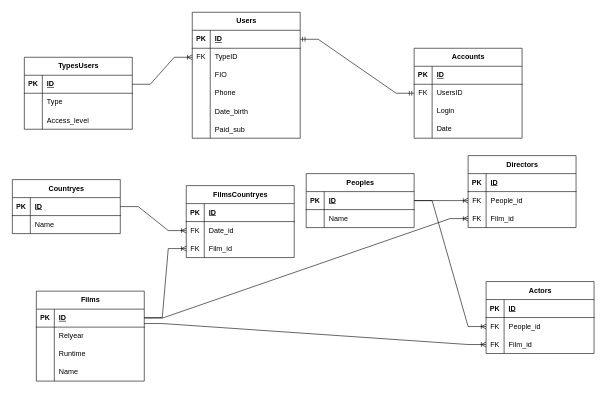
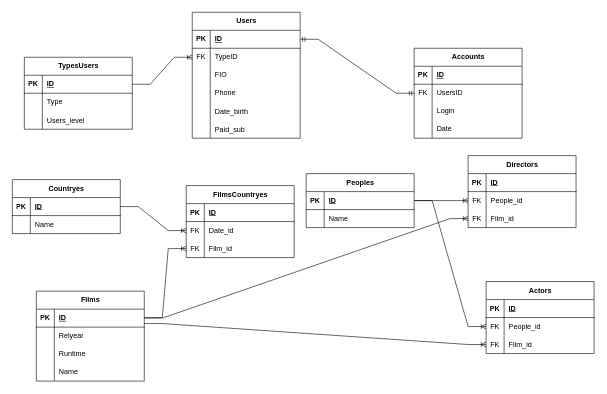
node "Access_level": label "Access_level" -> "Users_level"
